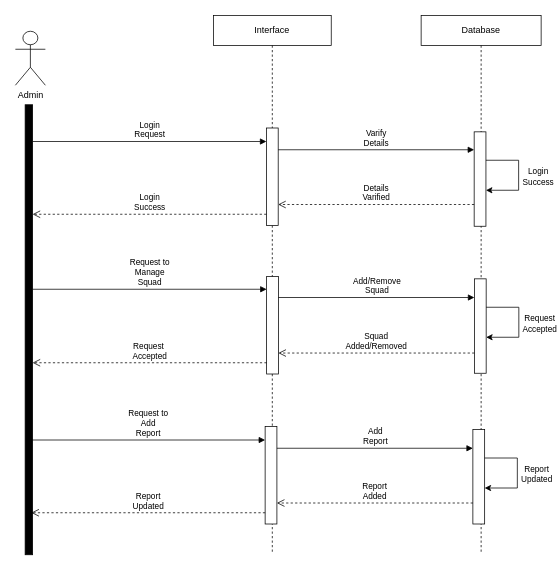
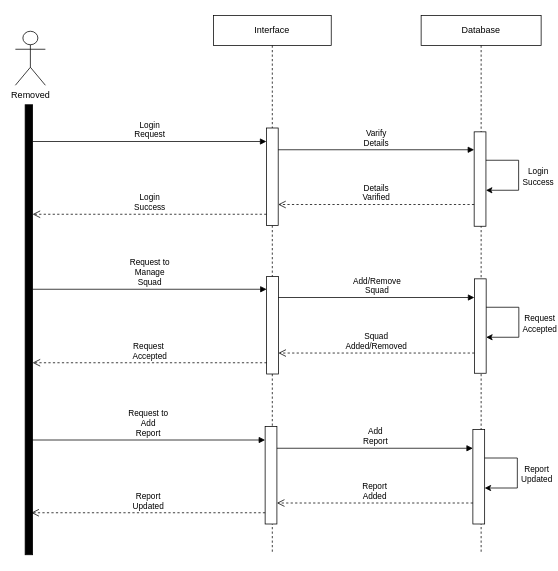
node "Admin": label "Admin" -> "Removed"
